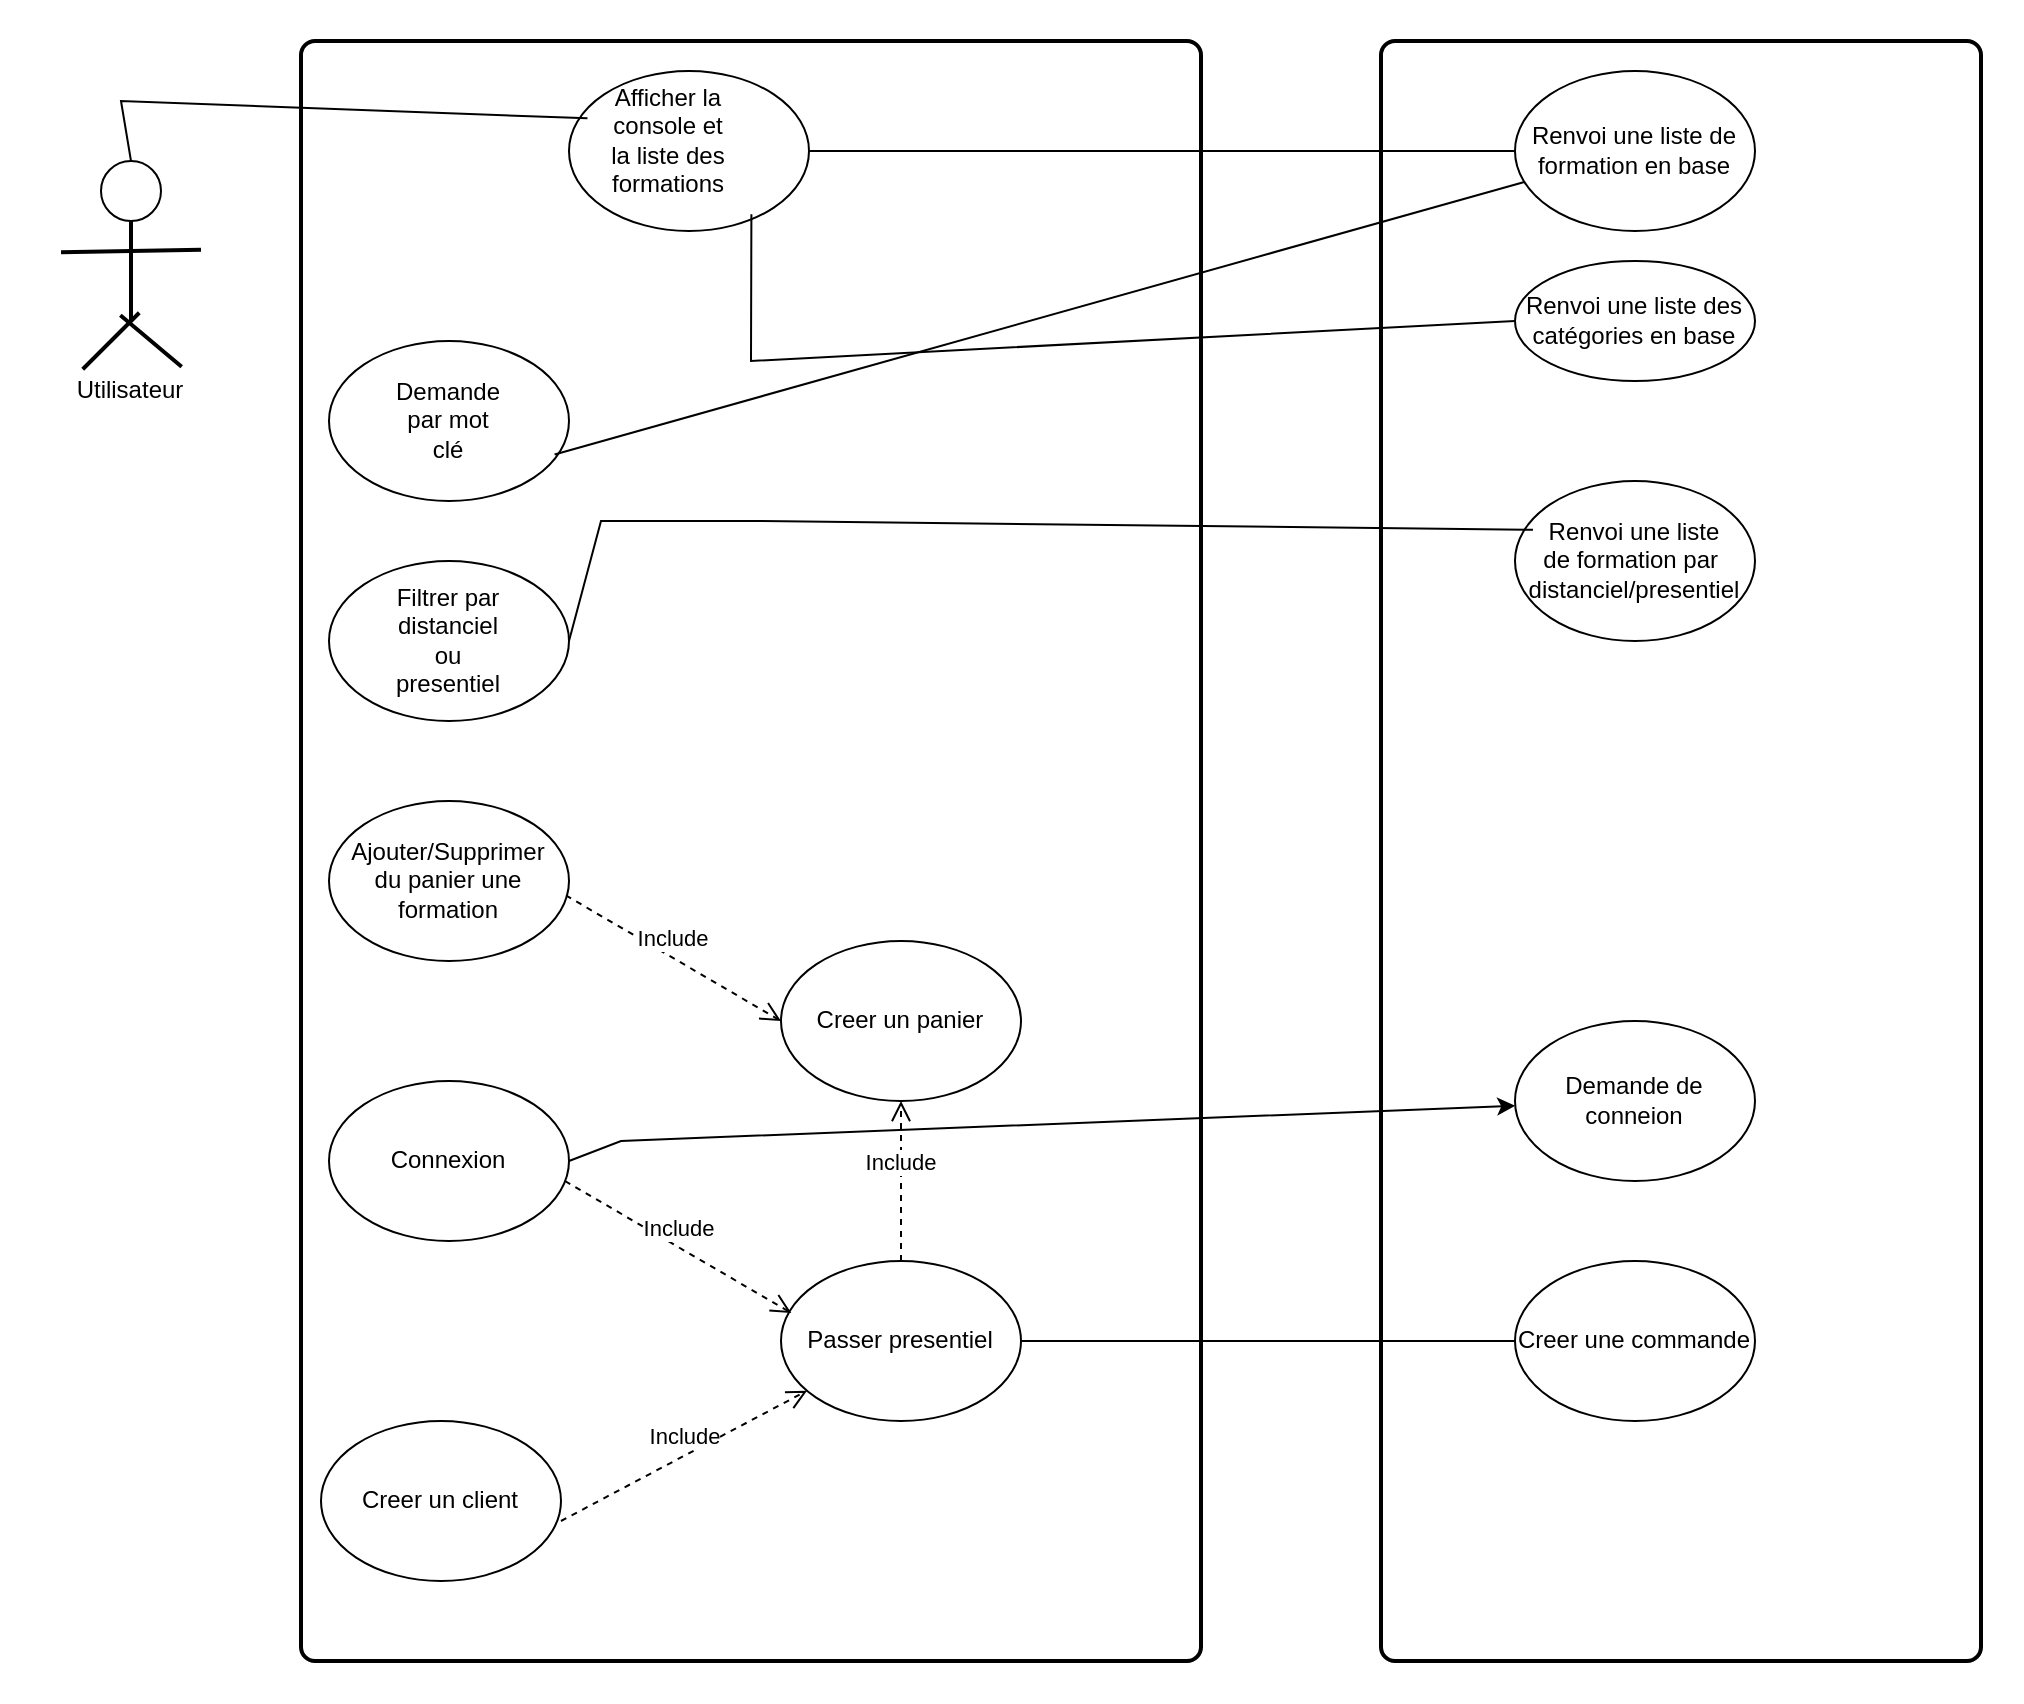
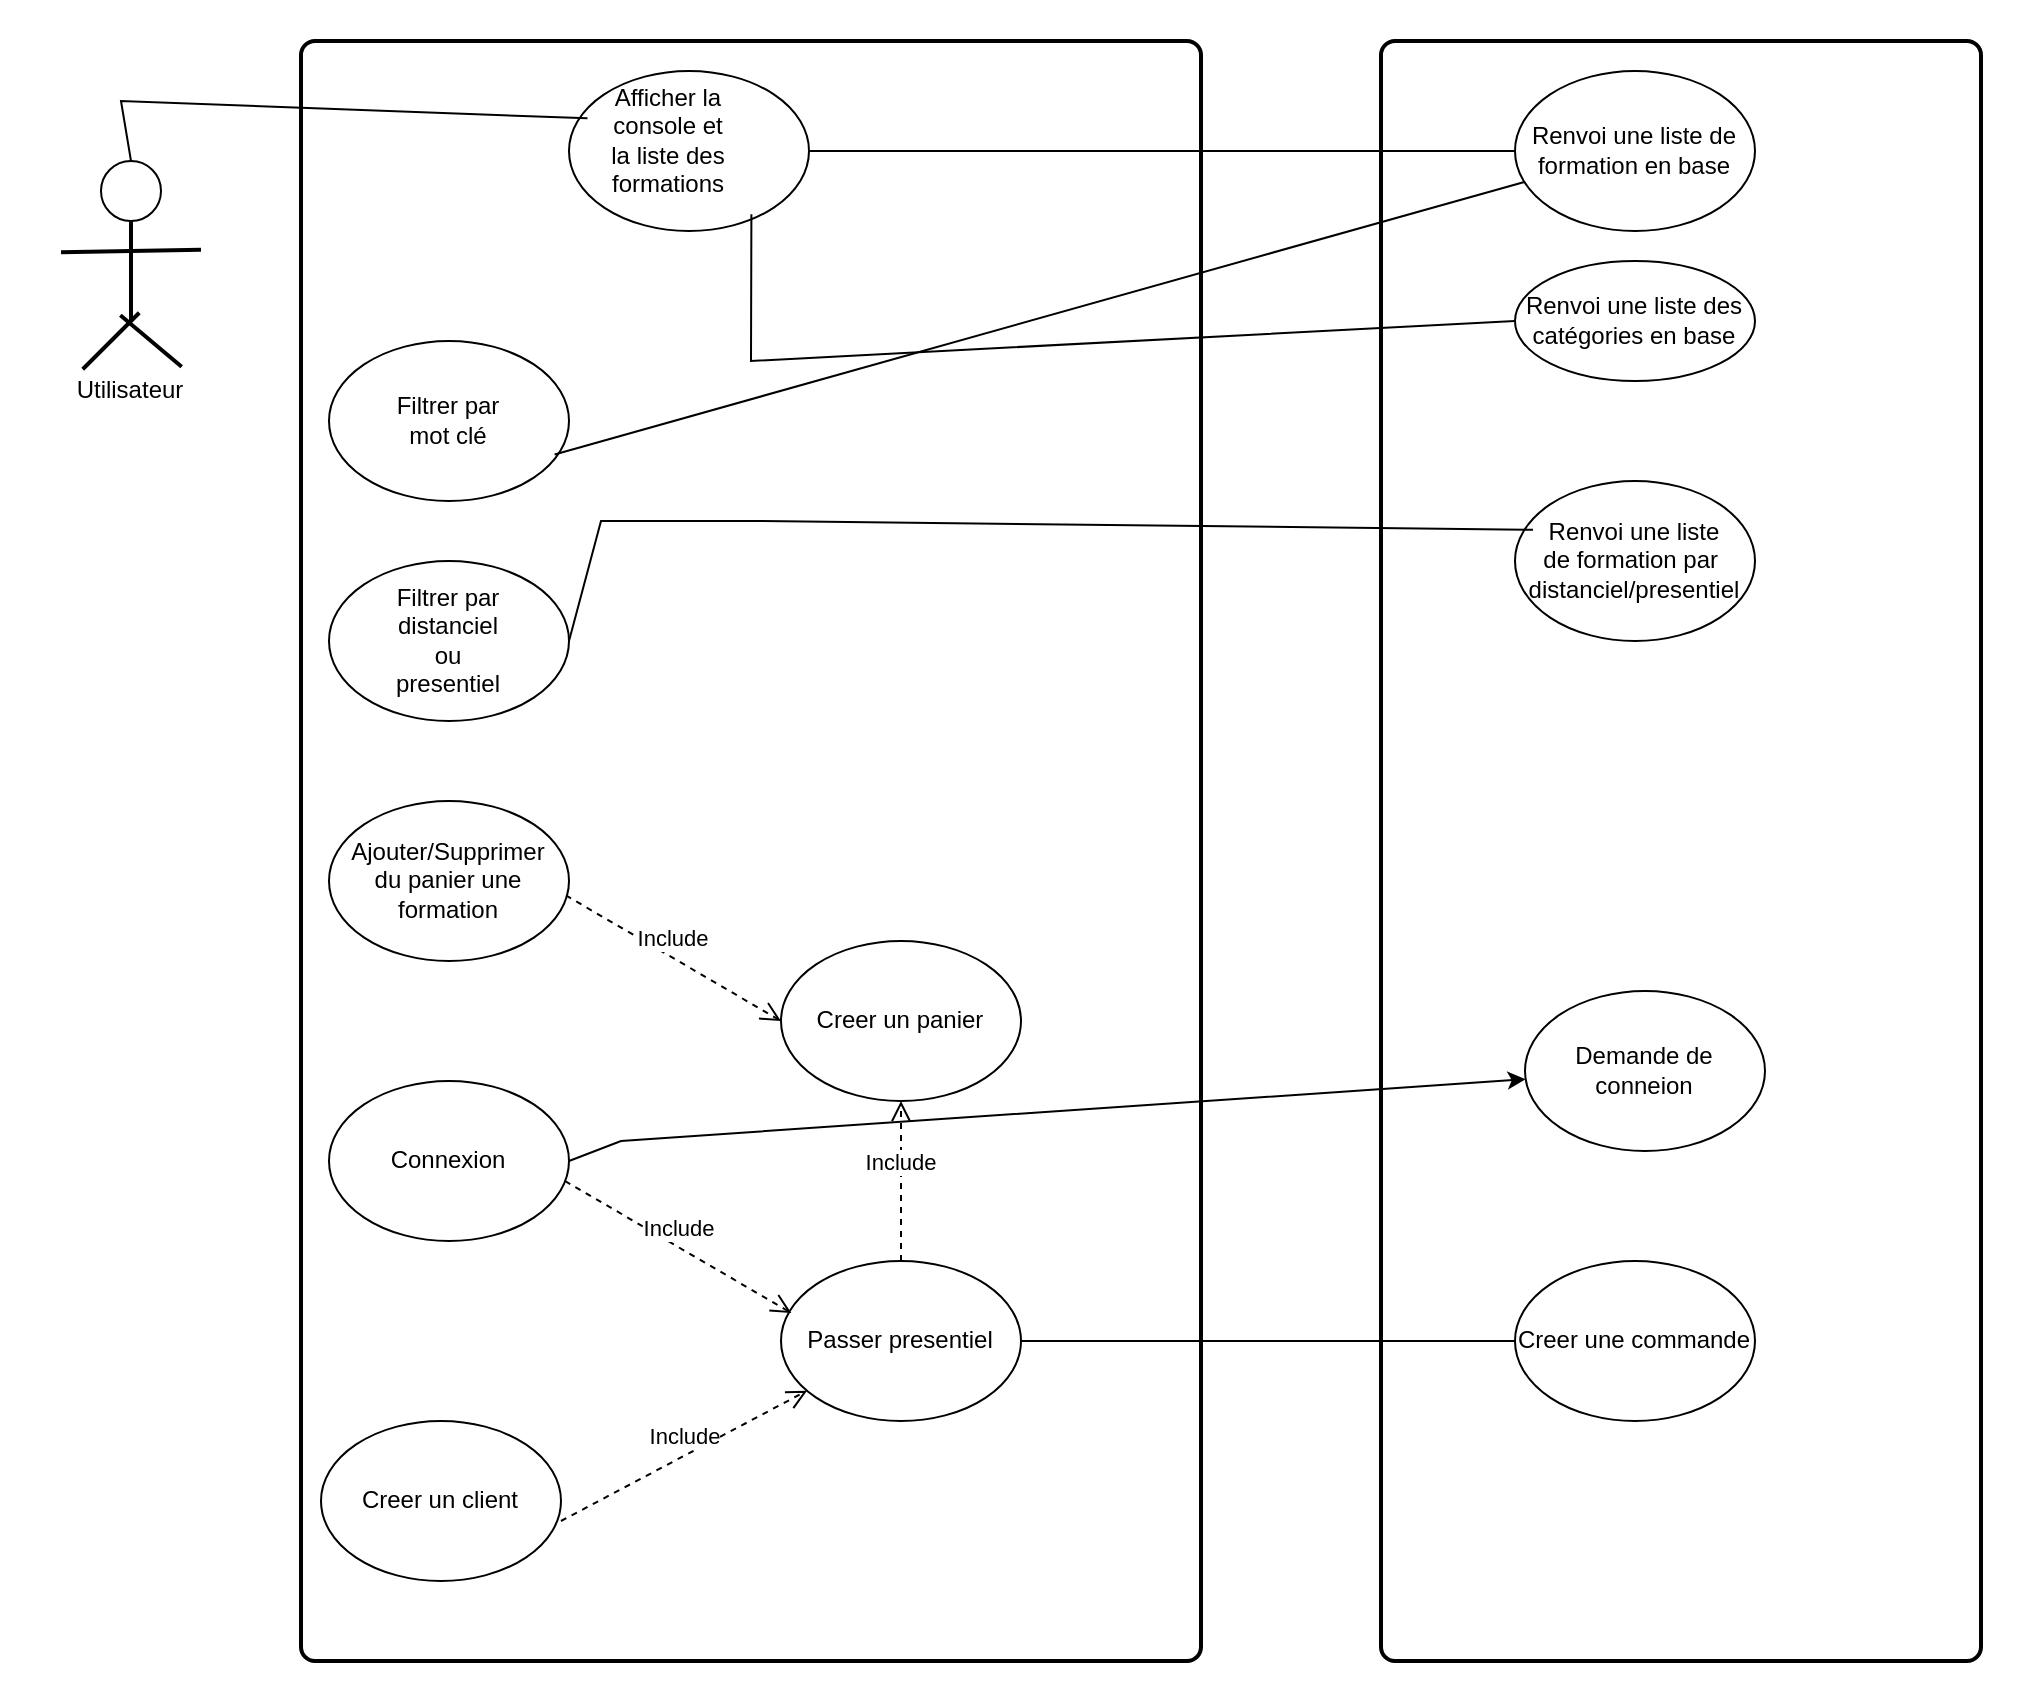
node "Demande par mot clé": label "Demande par mot clé" -> "Filtrer par mot clé"
node "Demande de conneion": moved (1635, 1101) -> (1645, 1071)
